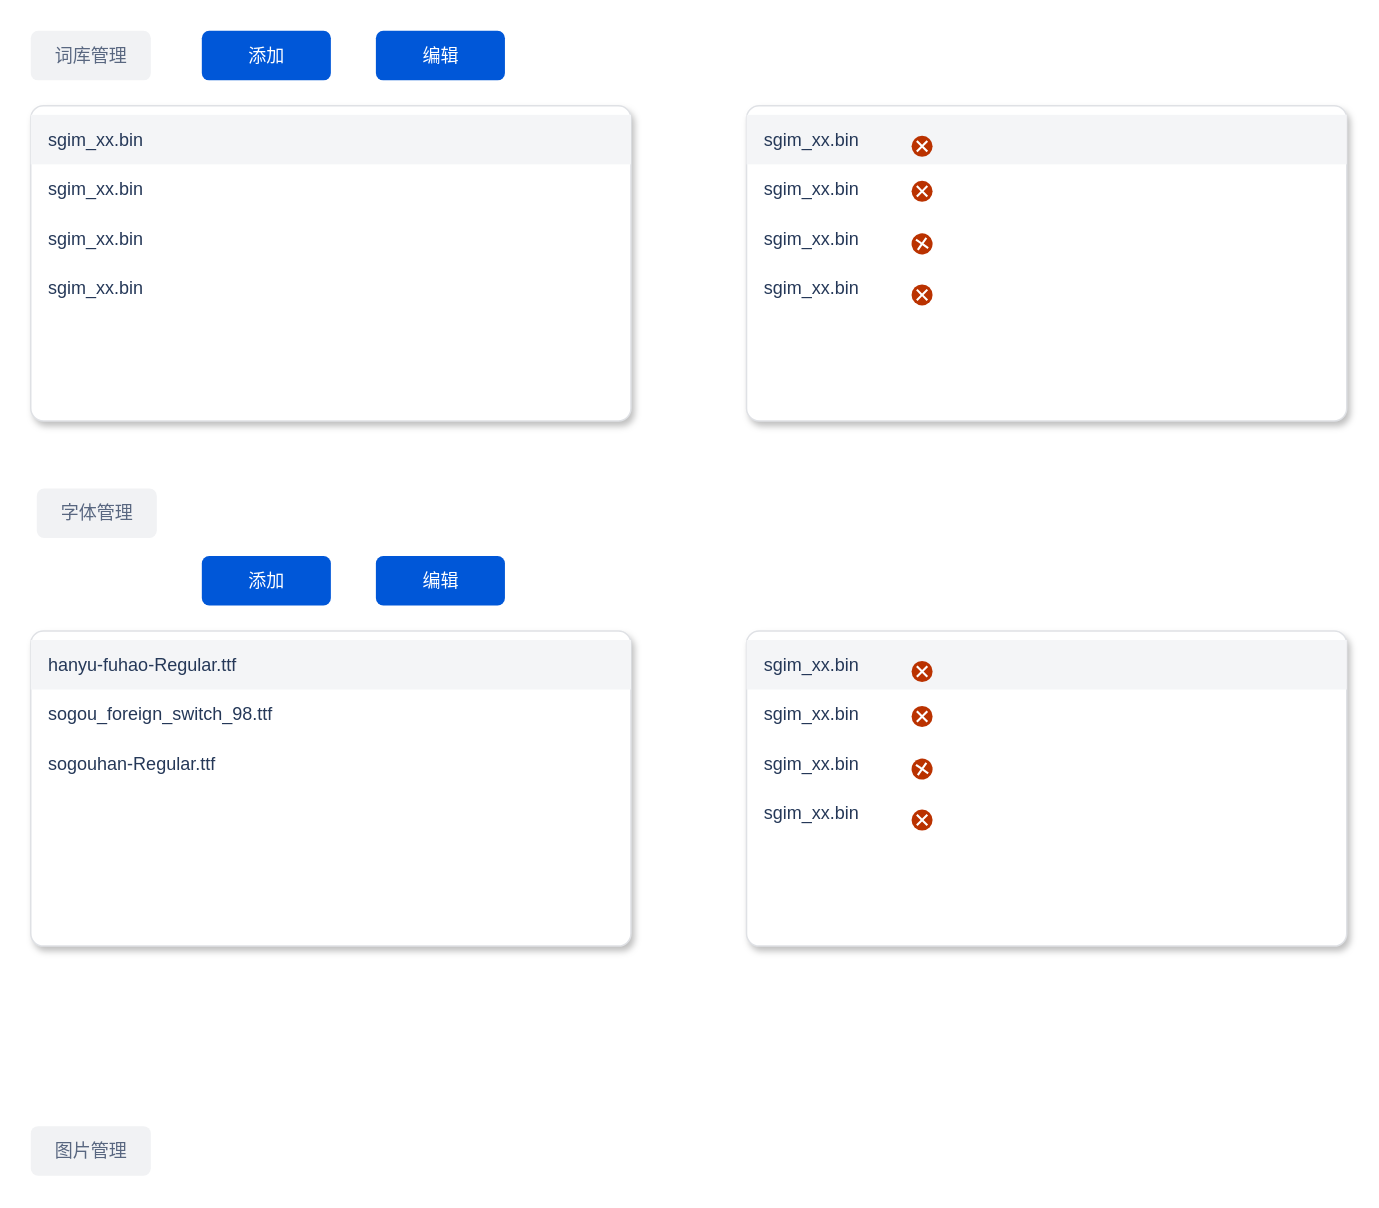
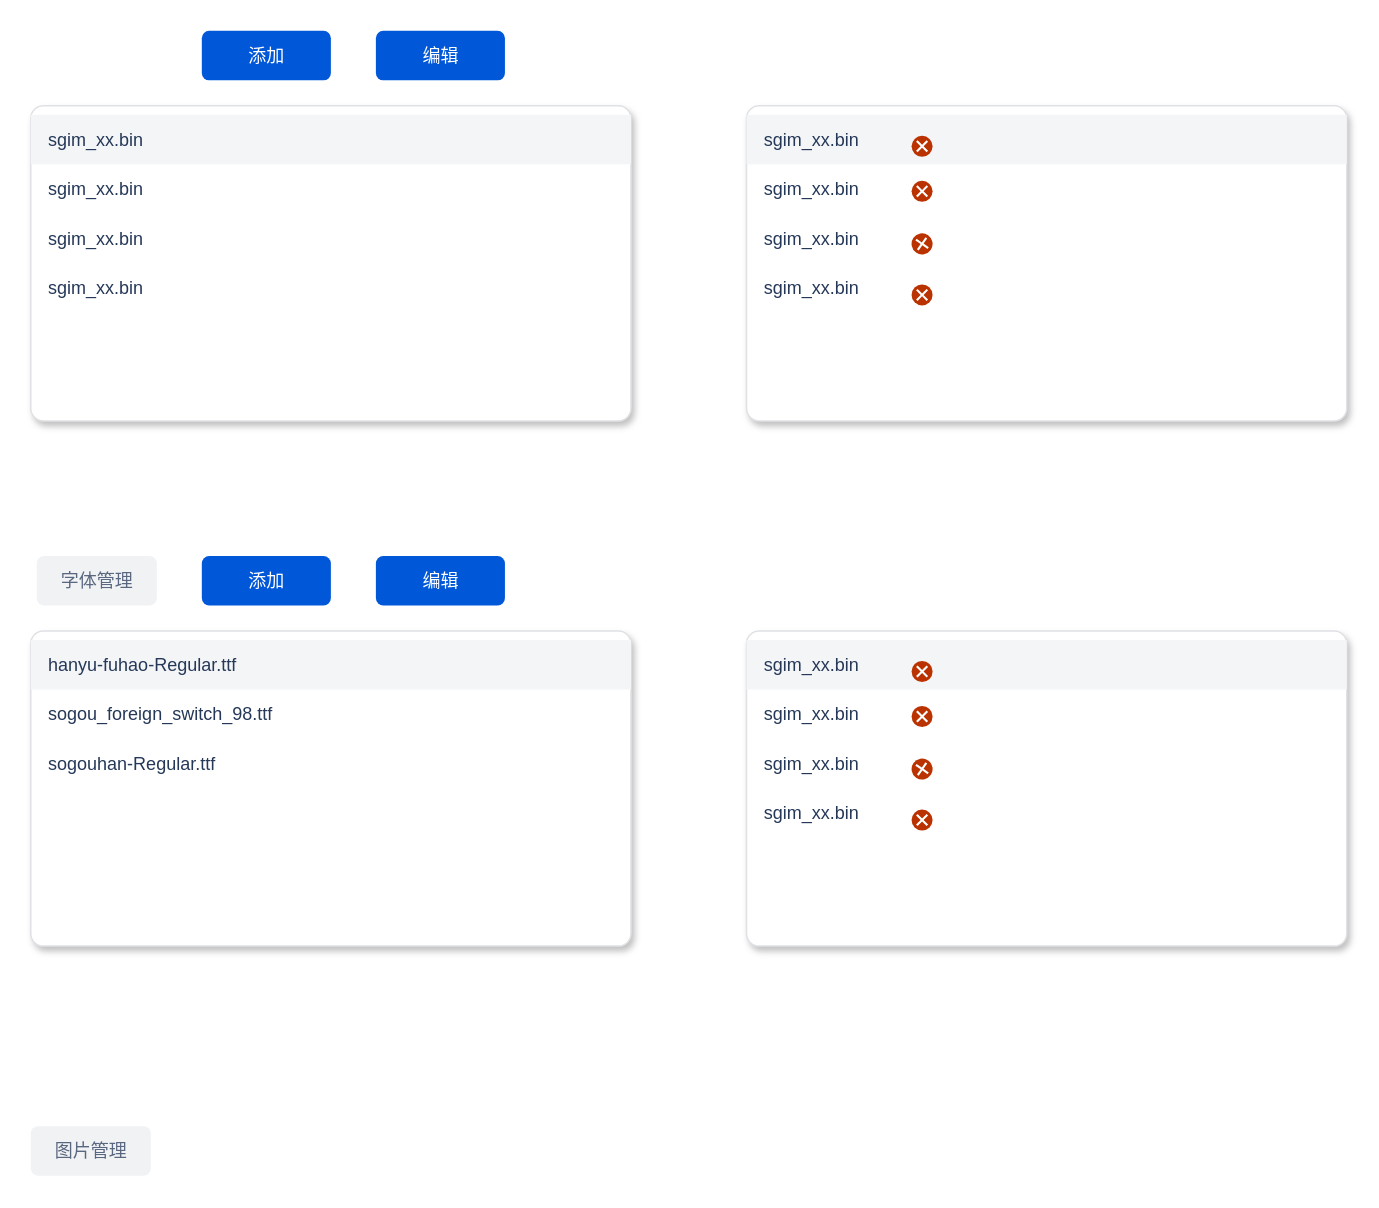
node "词库管理": removed
node "字体管理": moved (97, 513) -> (97, 581)
